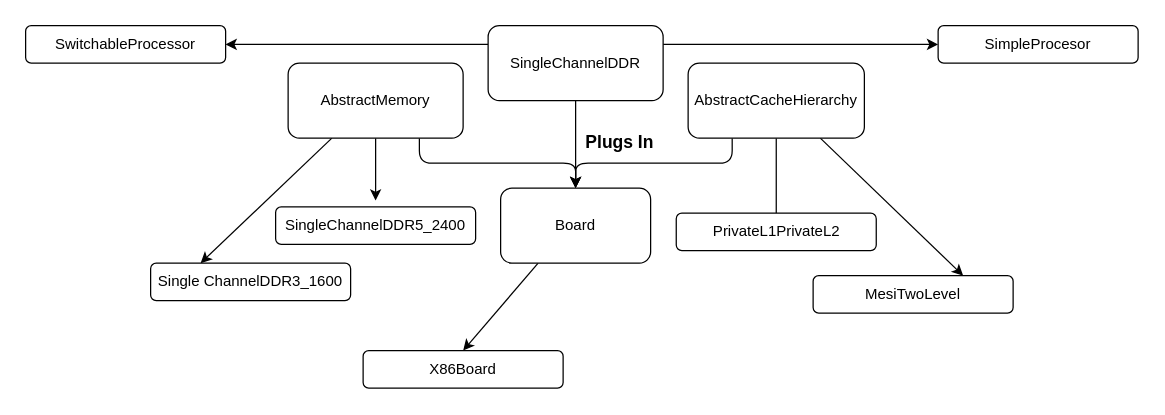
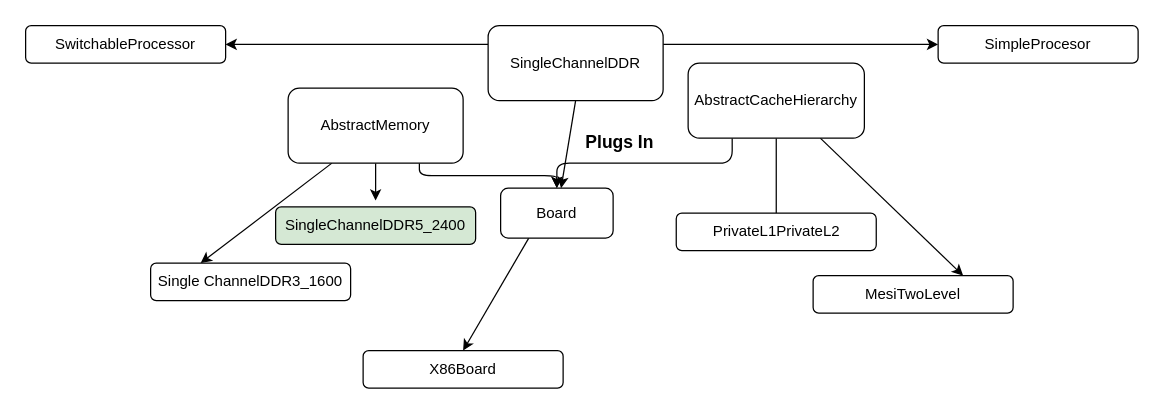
node "AbstractMemory": moved (376, 101) -> (376, 126)
node "SingleChannelDDR5_2400": fillcolor #ffffff -> #d5e8d4
node "Board": size 150x75 -> 113x50
